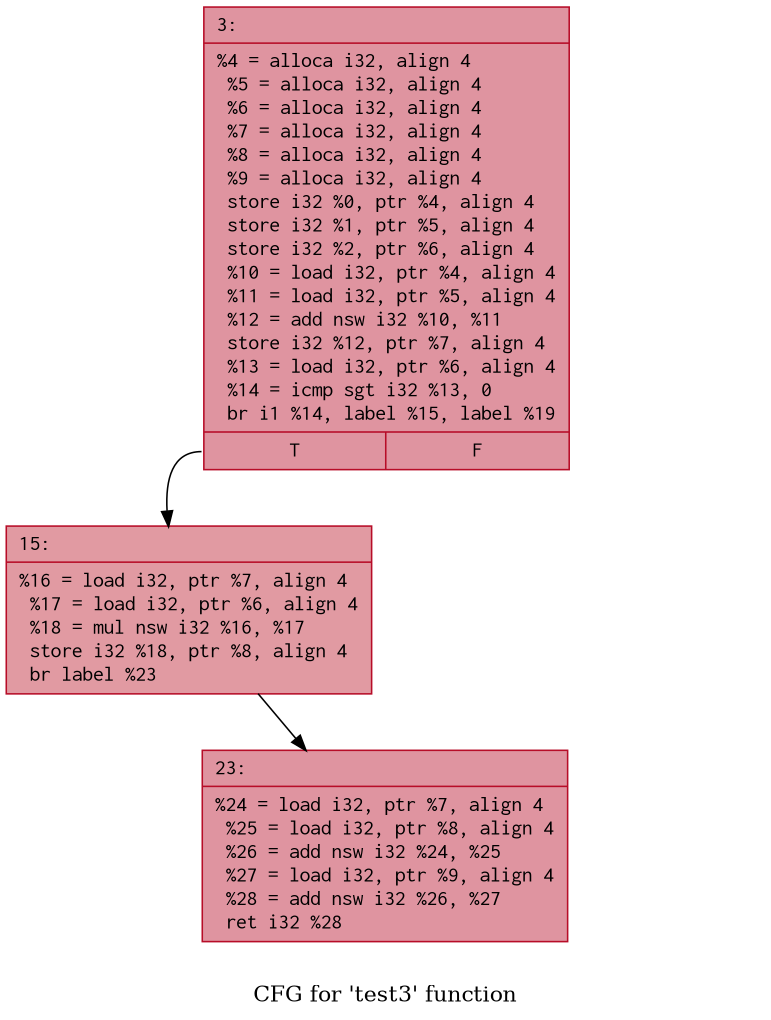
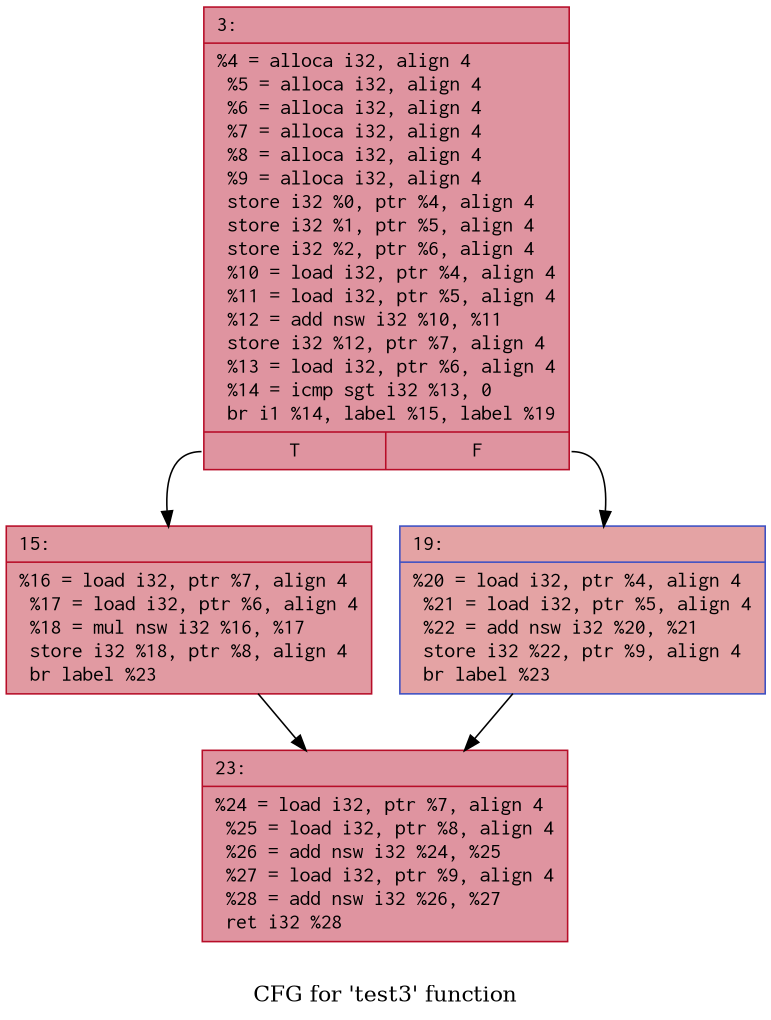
node "19:": added
